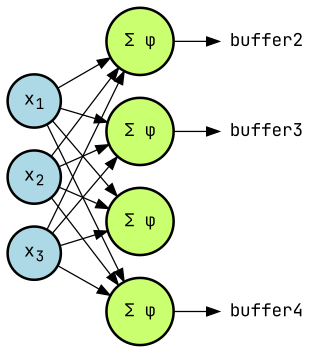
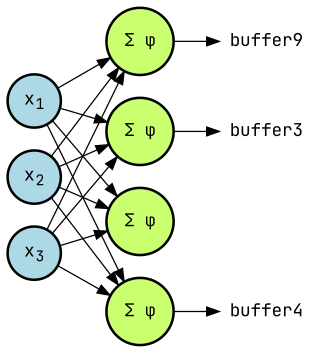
node "buffer2": label "buffer2" -> "buffer9"
